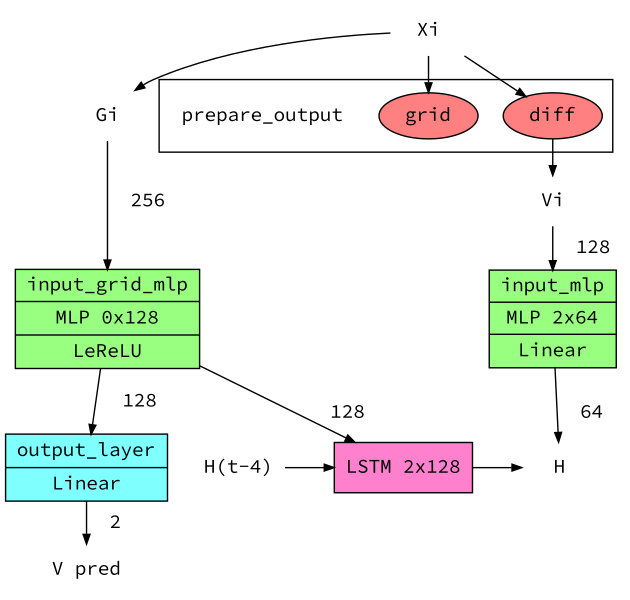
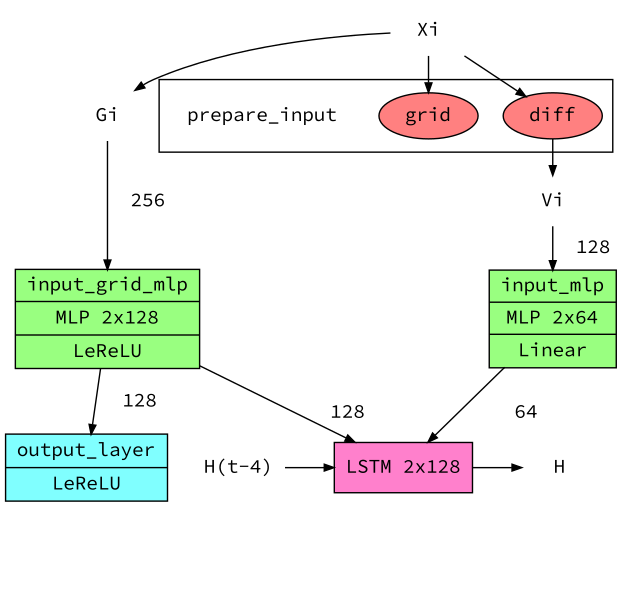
node "prepare_output": label "prepare_output" -> "prepare_input"
node "input_grid_mlp": text "MLP 0x128" -> "MLP 2x128"
edge "input_mlp" -> "H": now "input_mlp" -> "LSTM 2x128"
node "output_layer": text "Linear" -> "LeReLU"
node "V pred": removed
